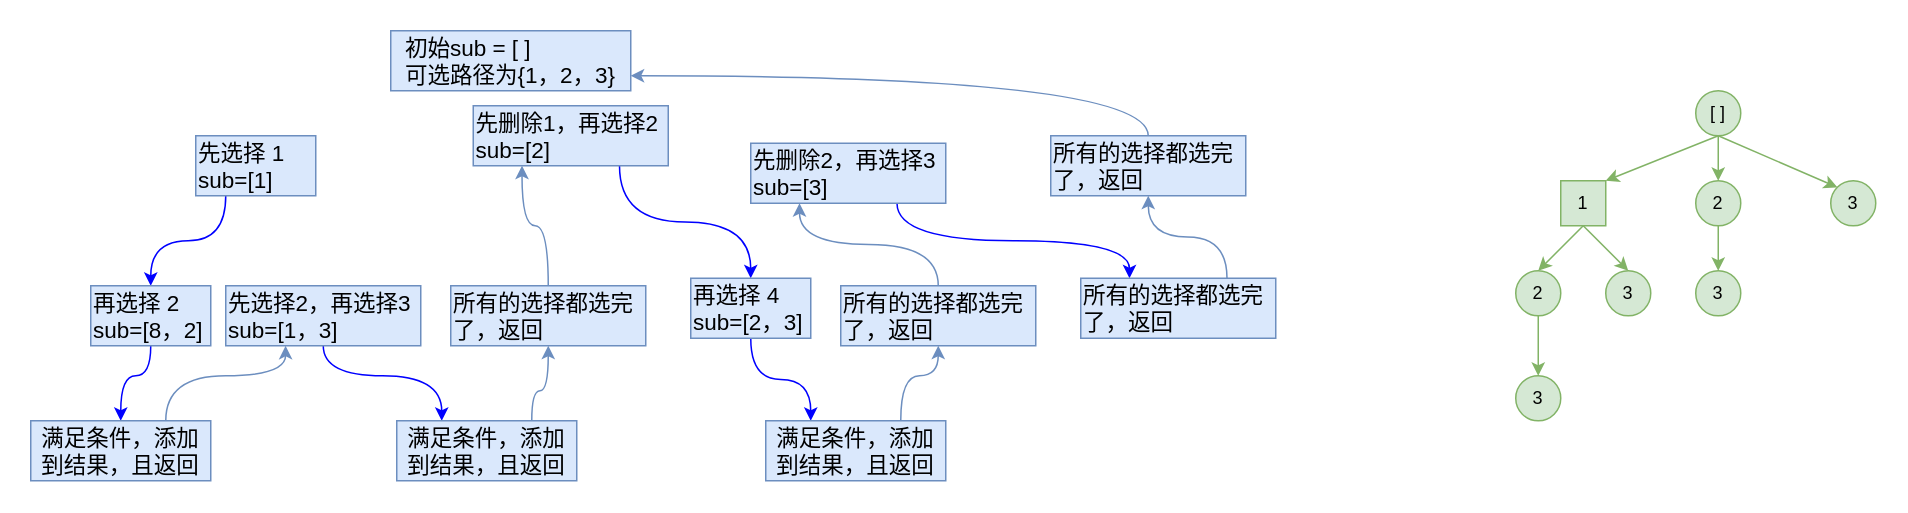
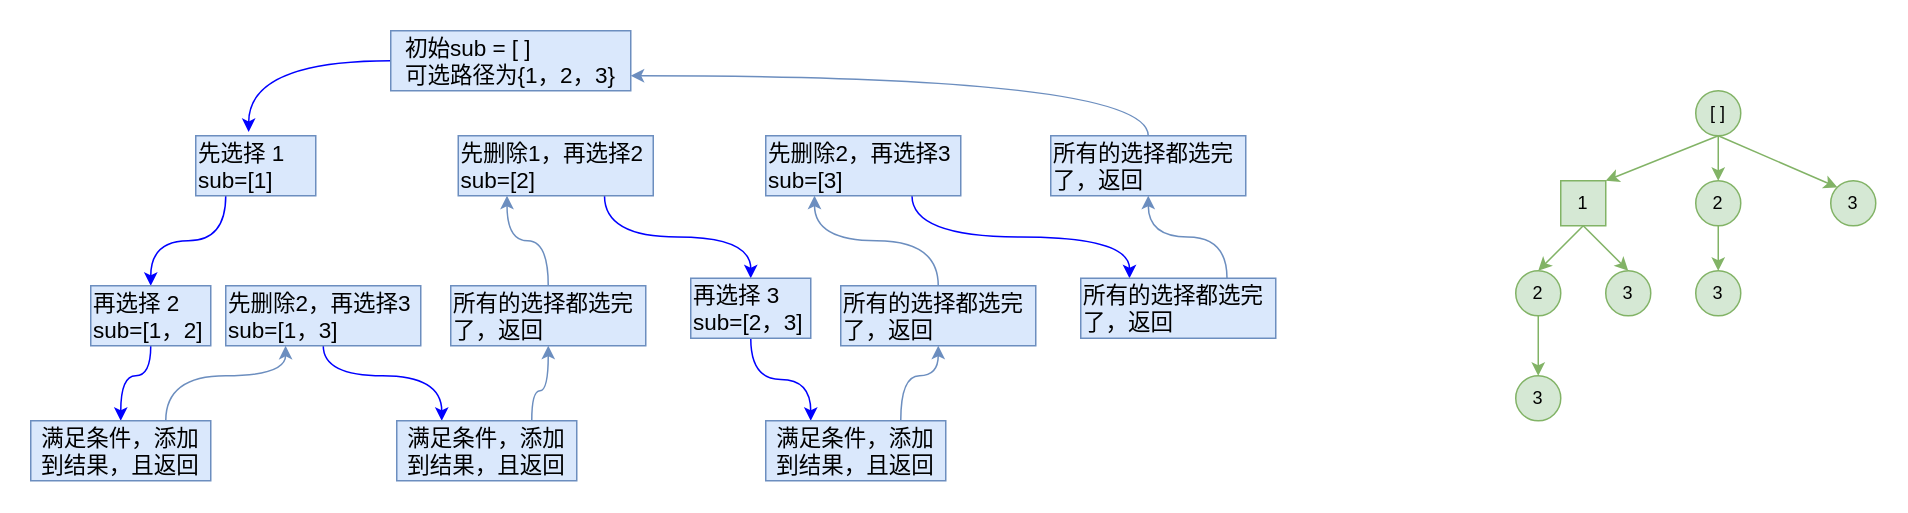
edge "初始sub = [ ] 可选路径为{1，2，3}" -> "先选择 1 sub=[1]": added
node "先删除1，再选择2 sub=[2]": moved (571, 136) -> (556, 166)
node "先删除2，再选择3 sub=[3]": moved (848, 173) -> (863, 166)
node "再选择 4 sub=[2，3]": label "再选择 4 sub=[2，3]" -> "再选择 3 sub=[2，3]"
node "再选择 2 sub=[8，2]": label "再选择 2 sub=[8，2]" -> "再选择 2 sub=[1，2]"
node "先选择2，再选择3 sub=[1，3]": label "先选择2，再选择3 sub=[1，3]" -> "先删除2，再选择3 sub=[1，3]"
